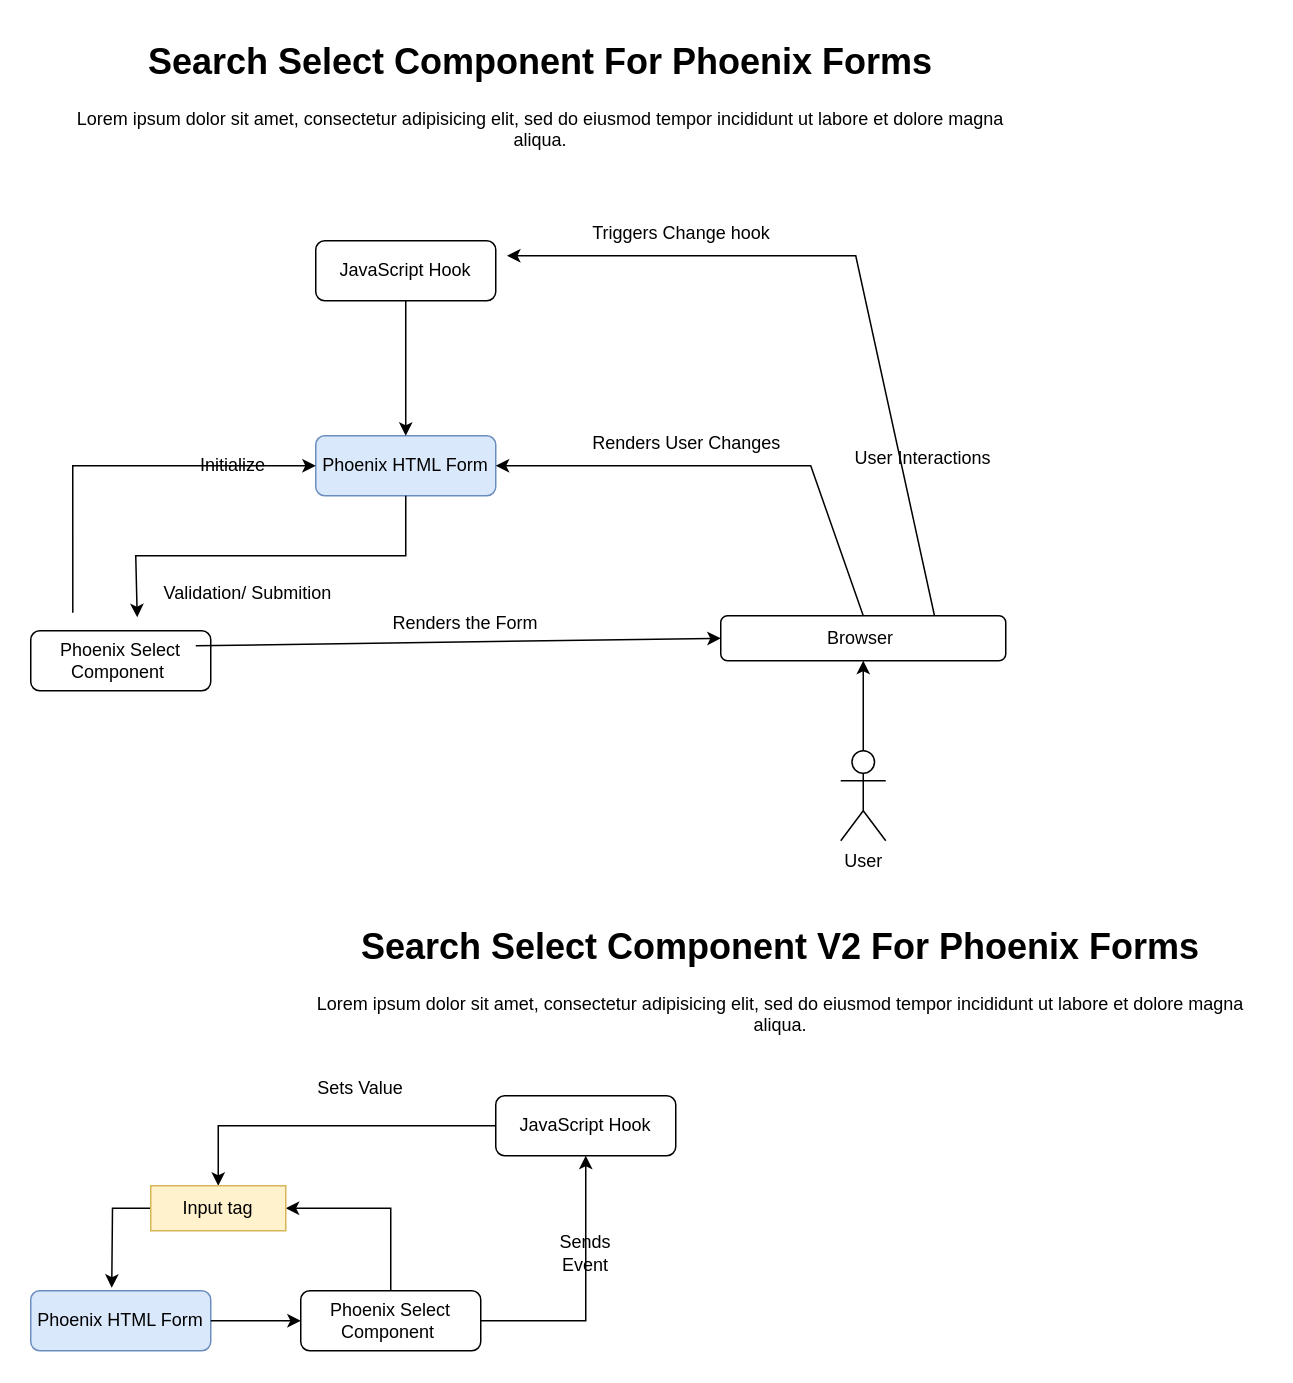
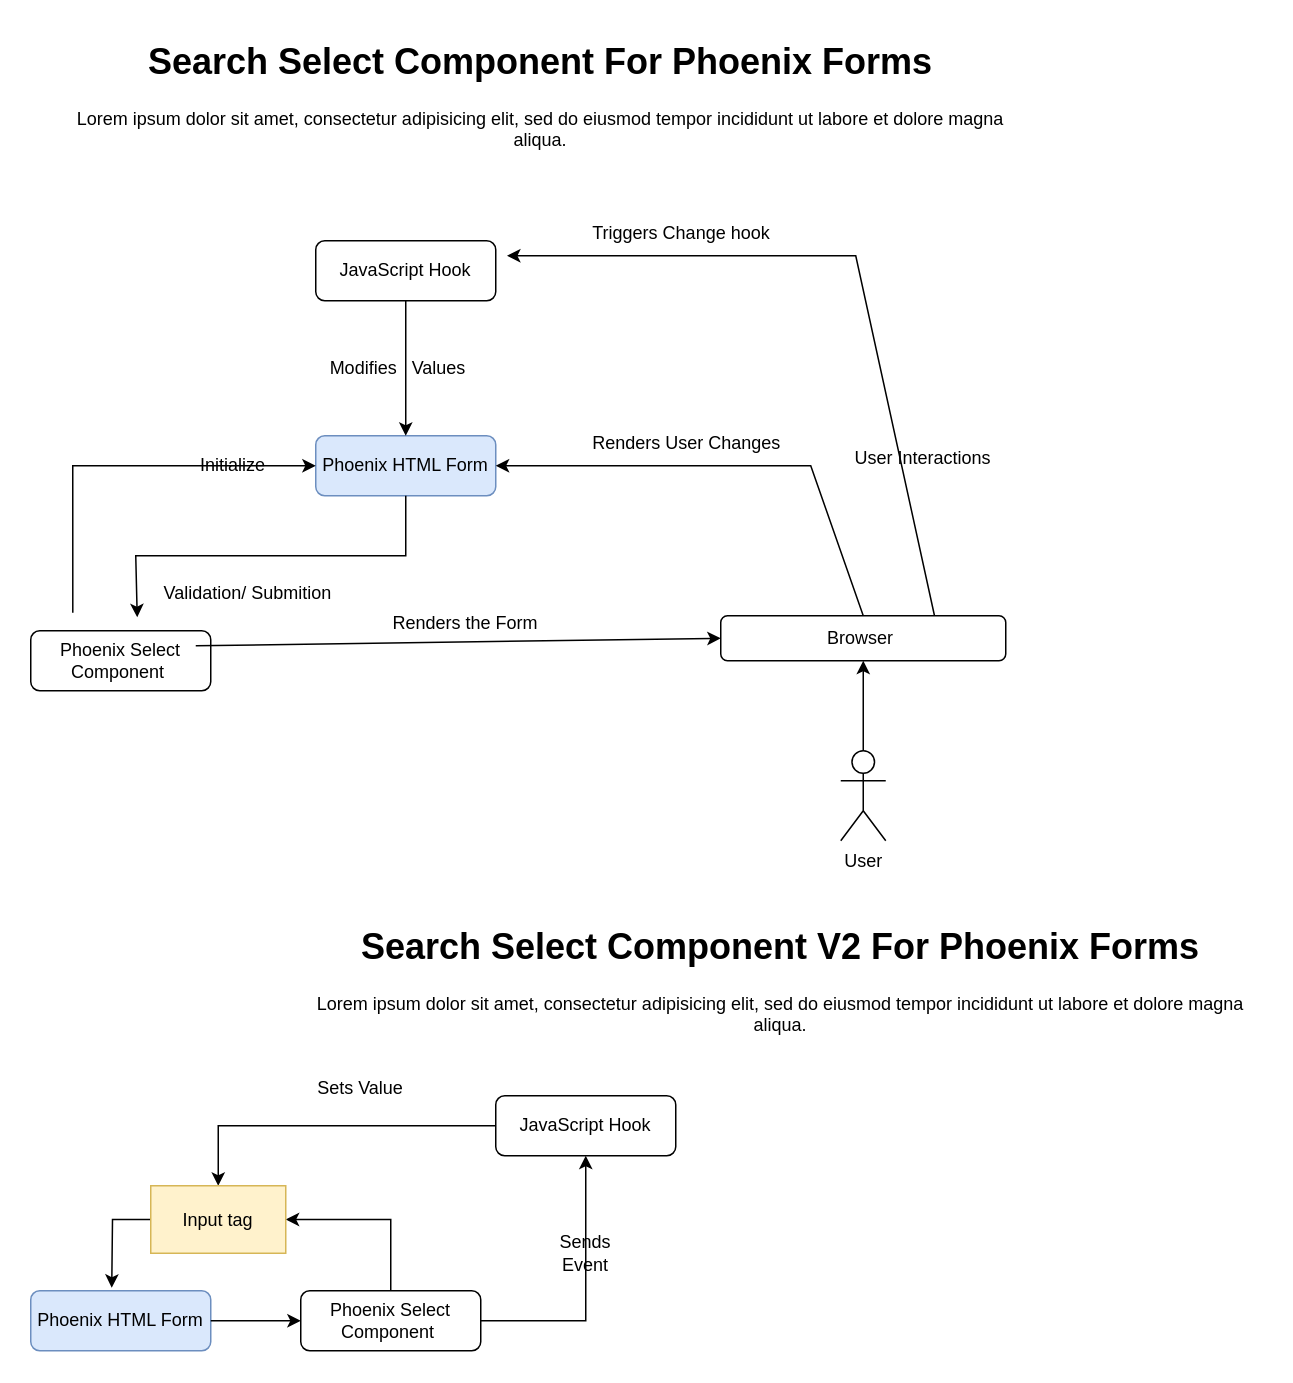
node "Modifies Values": added
node "Input tag": size 135x45 -> 135x68
